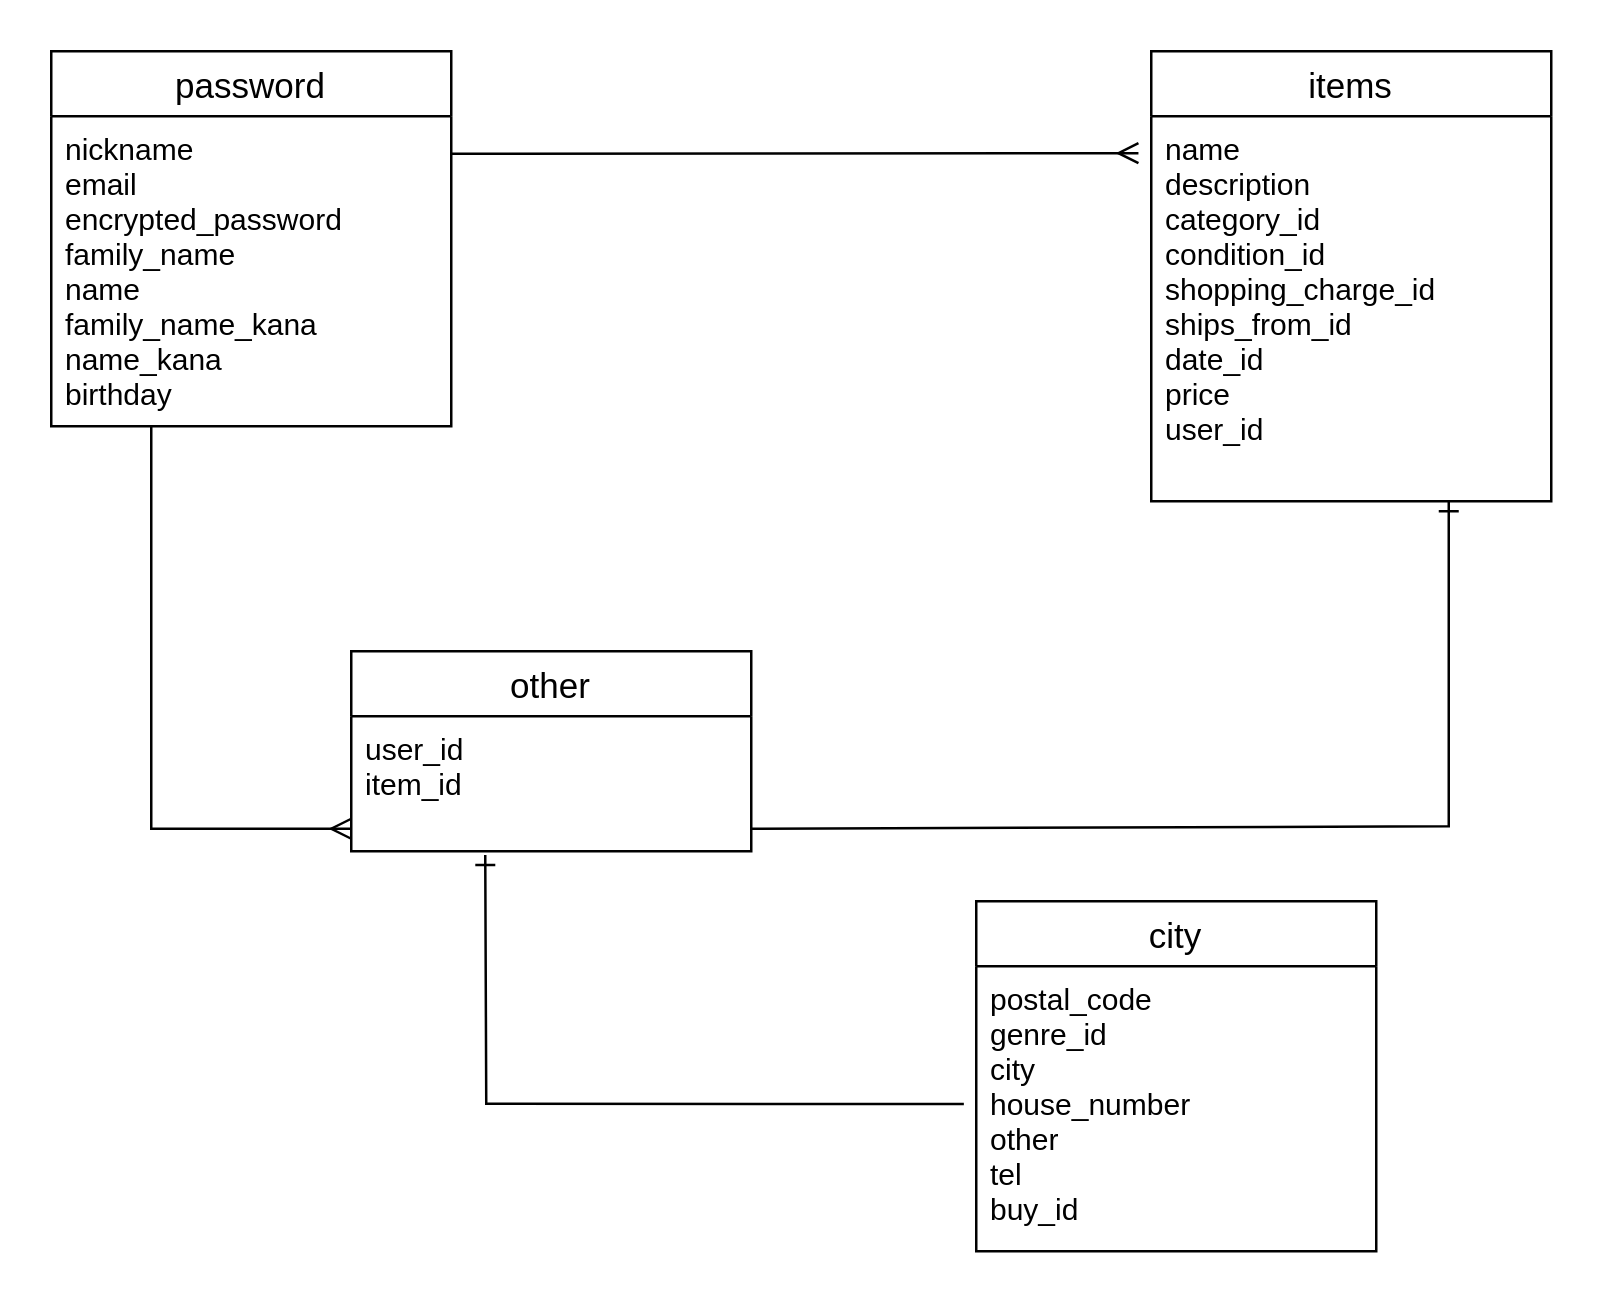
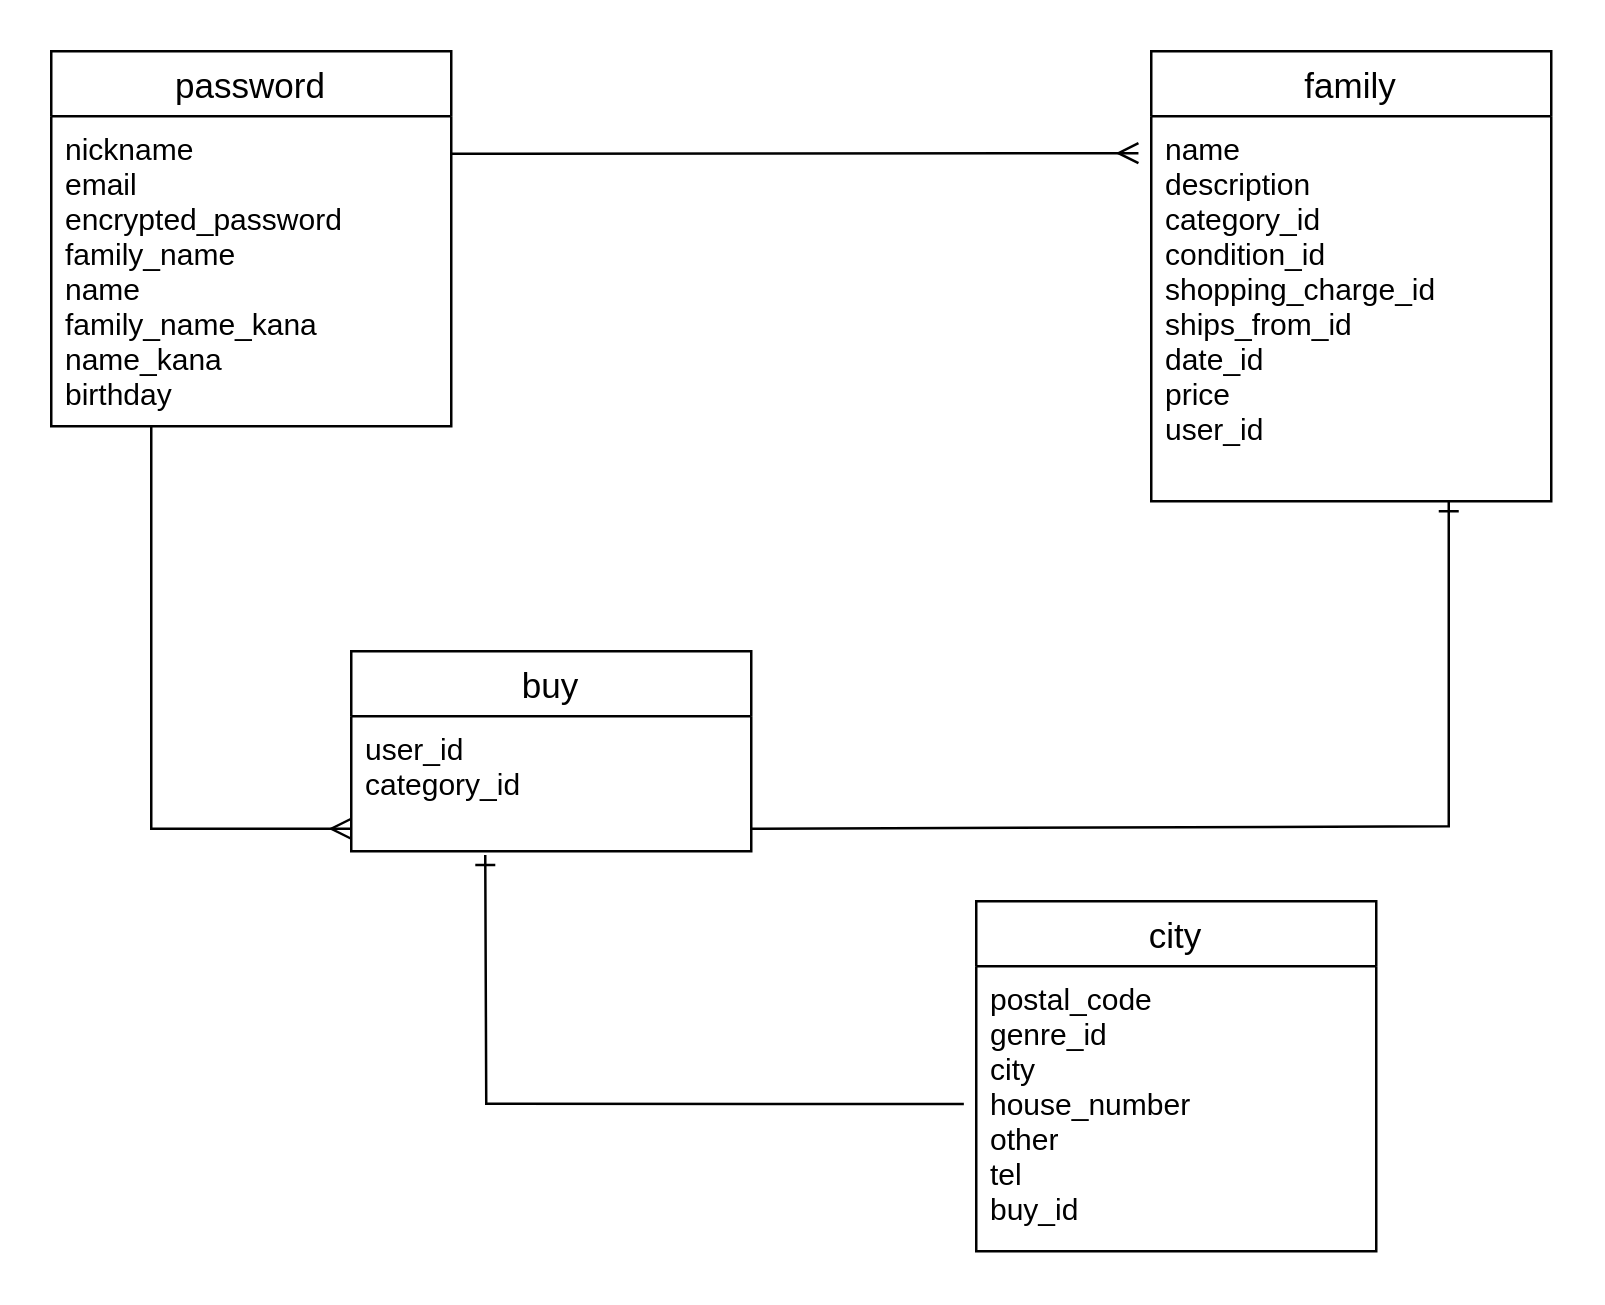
node "items": label "items" -> "family"
node "other": label "other" -> "buy"
node "user_id item_id": label "user_id item_id" -> "user_id category_id"
